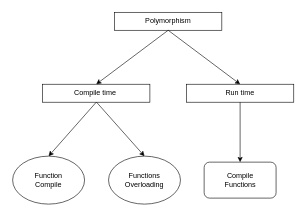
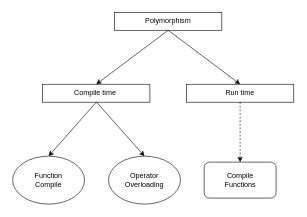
edge "Run time" -> "Compile Functions": style solid -> dashed
node "Functions Overloading": label "Functions Overloading" -> "Operator Overloading"
